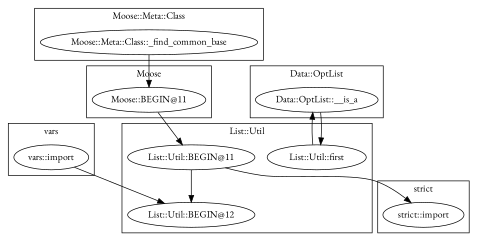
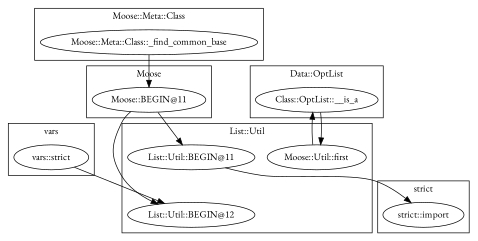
node "Data::OptList::__is_a": label "Data::OptList::__is_a" -> "Class::OptList::__is_a"
node "vars::import": label "vars::import" -> "vars::strict"
node "List::Util::first": label "List::Util::first" -> "Moose::Util::first"
edge "List::Util::BEGIN@11" -> "List::Util::BEGIN@12": now "Moose::BEGIN@11" -> "List::Util::BEGIN@12"
